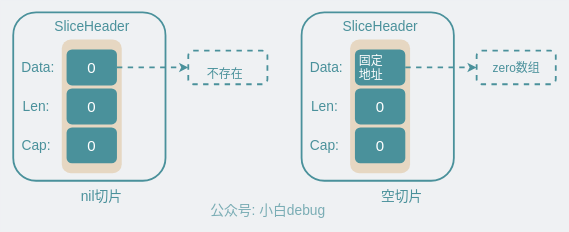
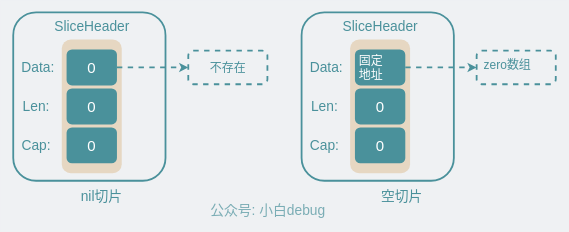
node "zero数组": moved (516, 68) -> (507, 65)
node "不存在": moved (225, 74) -> (228, 68)
